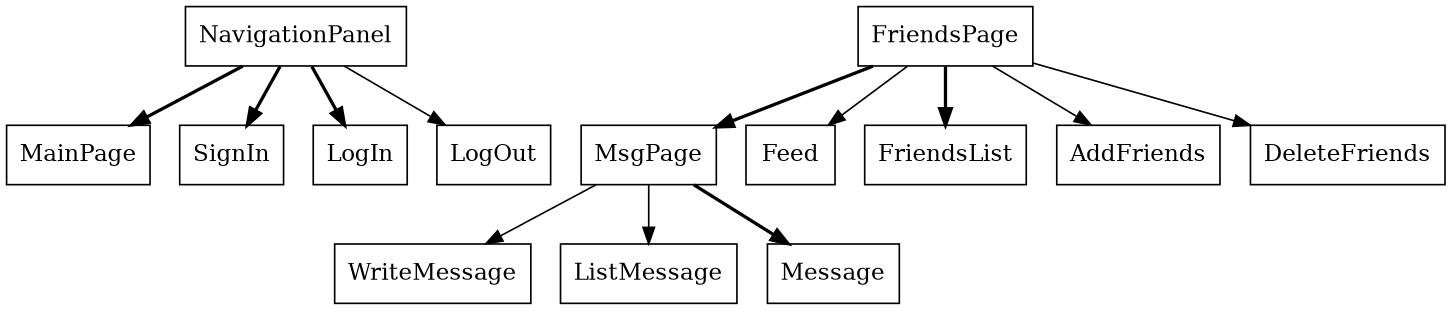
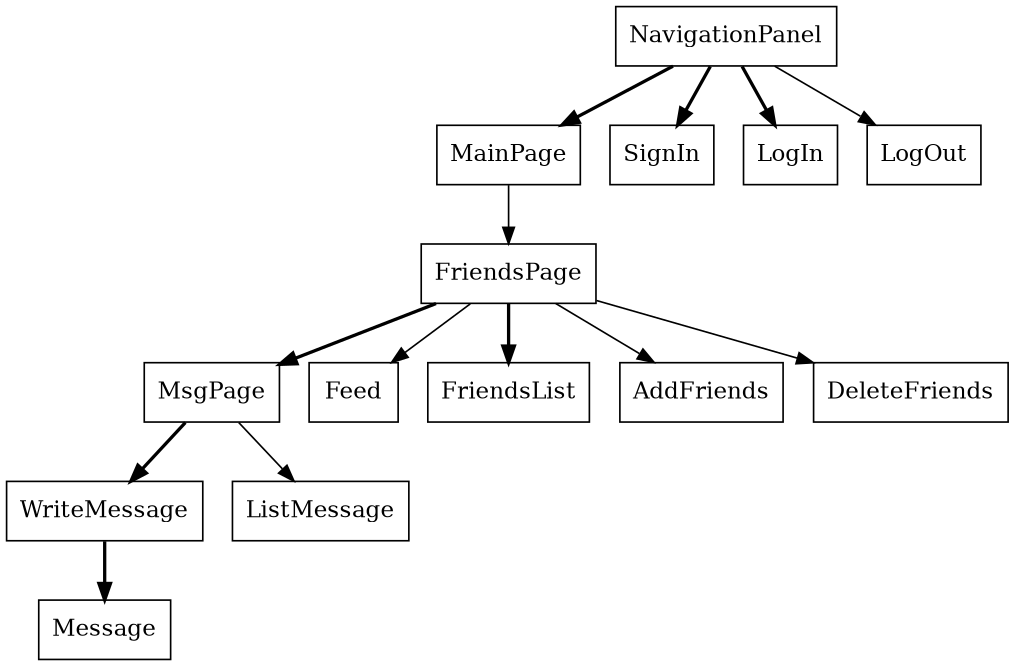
edge "MainPage" -> "FriendsPage": added
edge "MsgPage" -> "WriteMessage": style solid -> bold
edge "MsgPage" -> "Message": now "WriteMessage" -> "Message"
